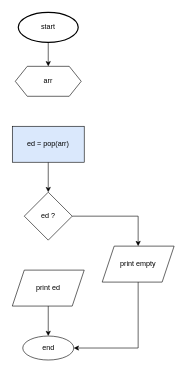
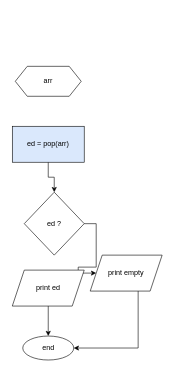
node "start": removed
edge "start" -> "arr": removed
node "ed ?": size 48x48 -> 60x63
node "print empty": moved (138, 264) -> (126, 273)
